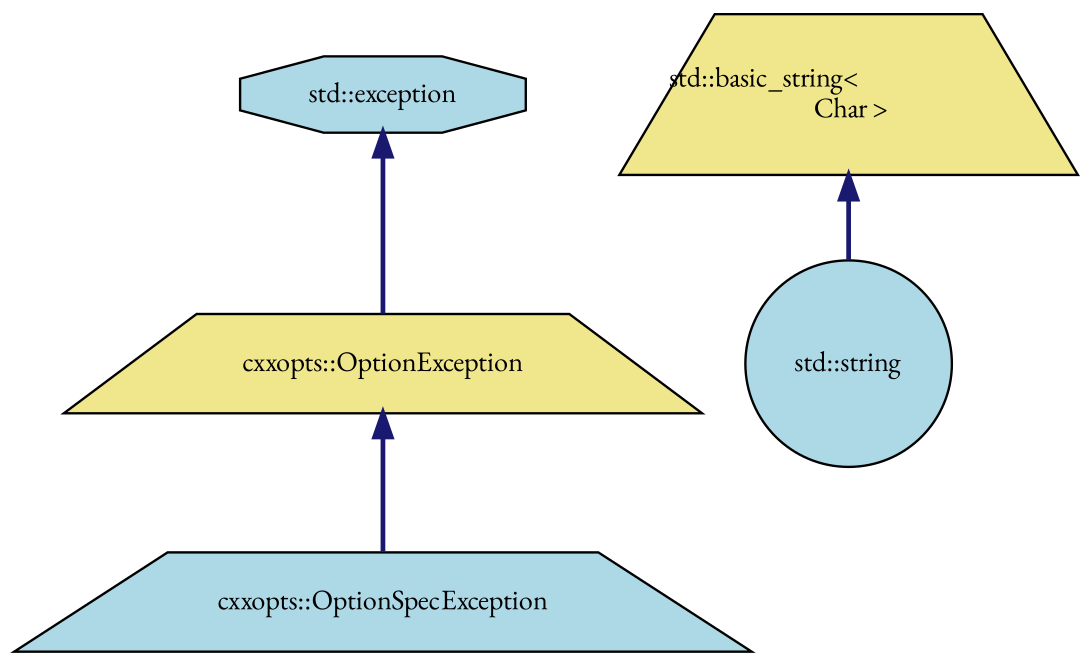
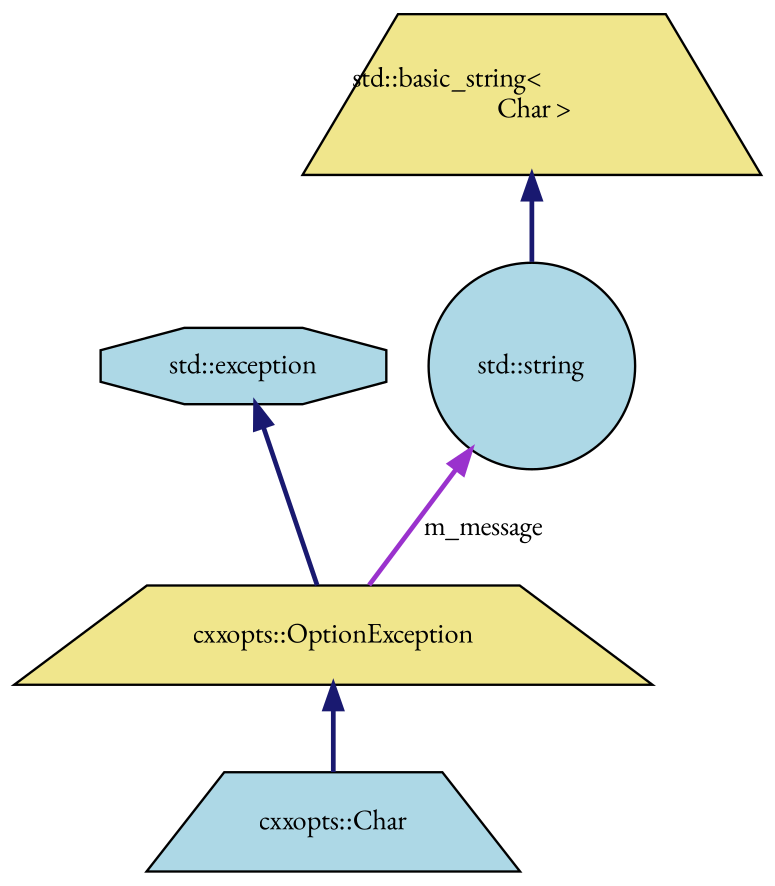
edge "cxxopts::OptionException" -> "std::string": added, label "m_message"
node "cxxopts::OptionSpecException": label "cxxopts::OptionSpecException" -> "cxxopts::Char"
